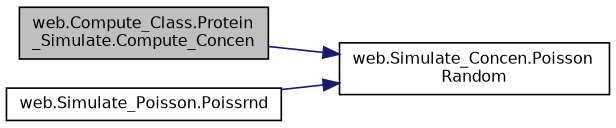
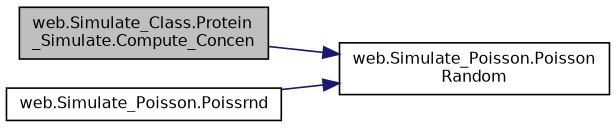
node "web.Compute_Class.Protein _Simulate.Compute_Concen": label "web.Compute_Class.Protein _Simulate.Compute_Concen" -> "web.Simulate_Class.Protein _Simulate.Compute_Concen"
node "web.Simulate_Concen.Poisson Random": label "web.Simulate_Concen.Poisson Random" -> "web.Simulate_Poisson.Poisson Random"
